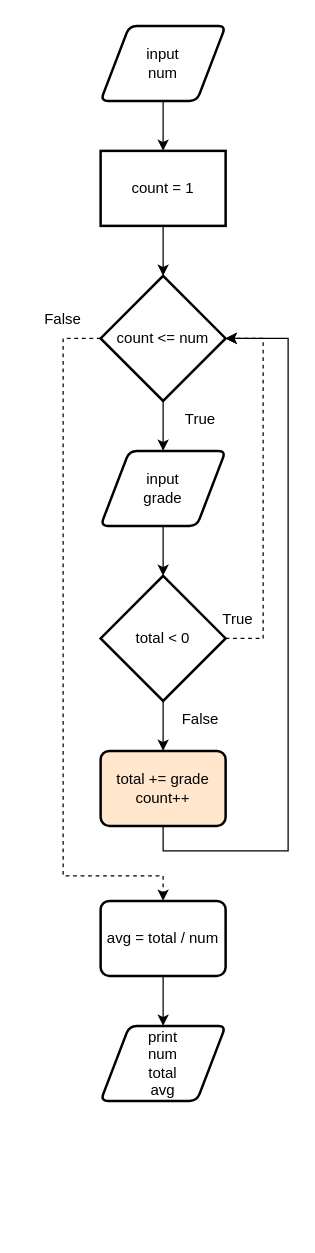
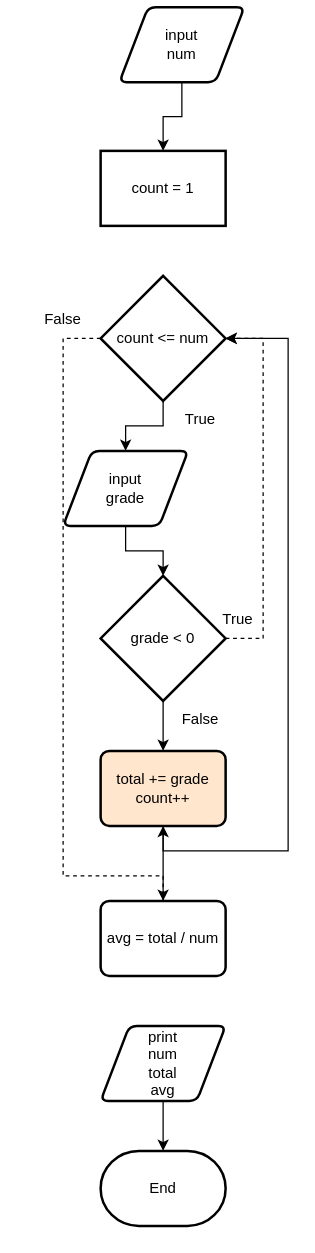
node "input num": moved (163, 63) -> (182, 44)
edge "count = 1" -> "count <= num": removed
node "input grade": moved (163, 488) -> (126, 488)
node "total < 0": label "total < 0" -> "grade < 0"
edge "avg = total / num" -> "print num total avg": now "avg = total / num" -> "total += grade count++"
edge "print num total avg" -> "End": added
node "End": added
